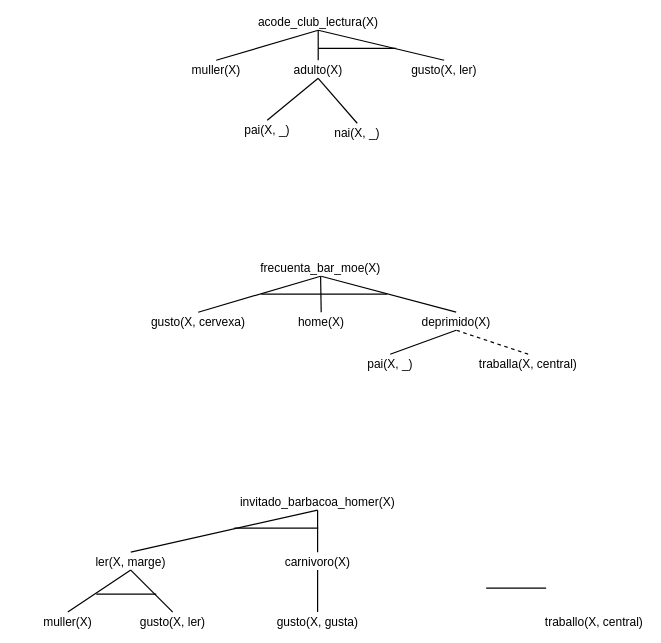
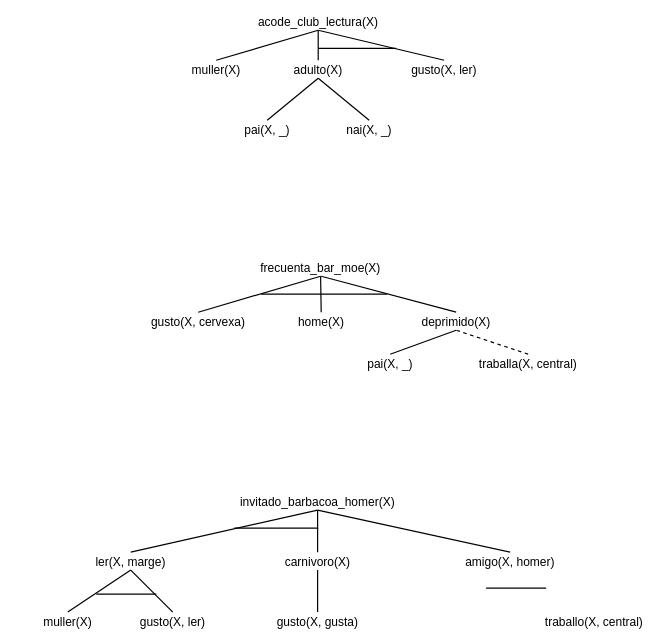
node "nai(X, _)": moved (357, 132) -> (369, 129)
edge "invitado_barbacoa_homer(X)" -- "amigo(X, homer)": added
node "amigo(X, homer)": added
